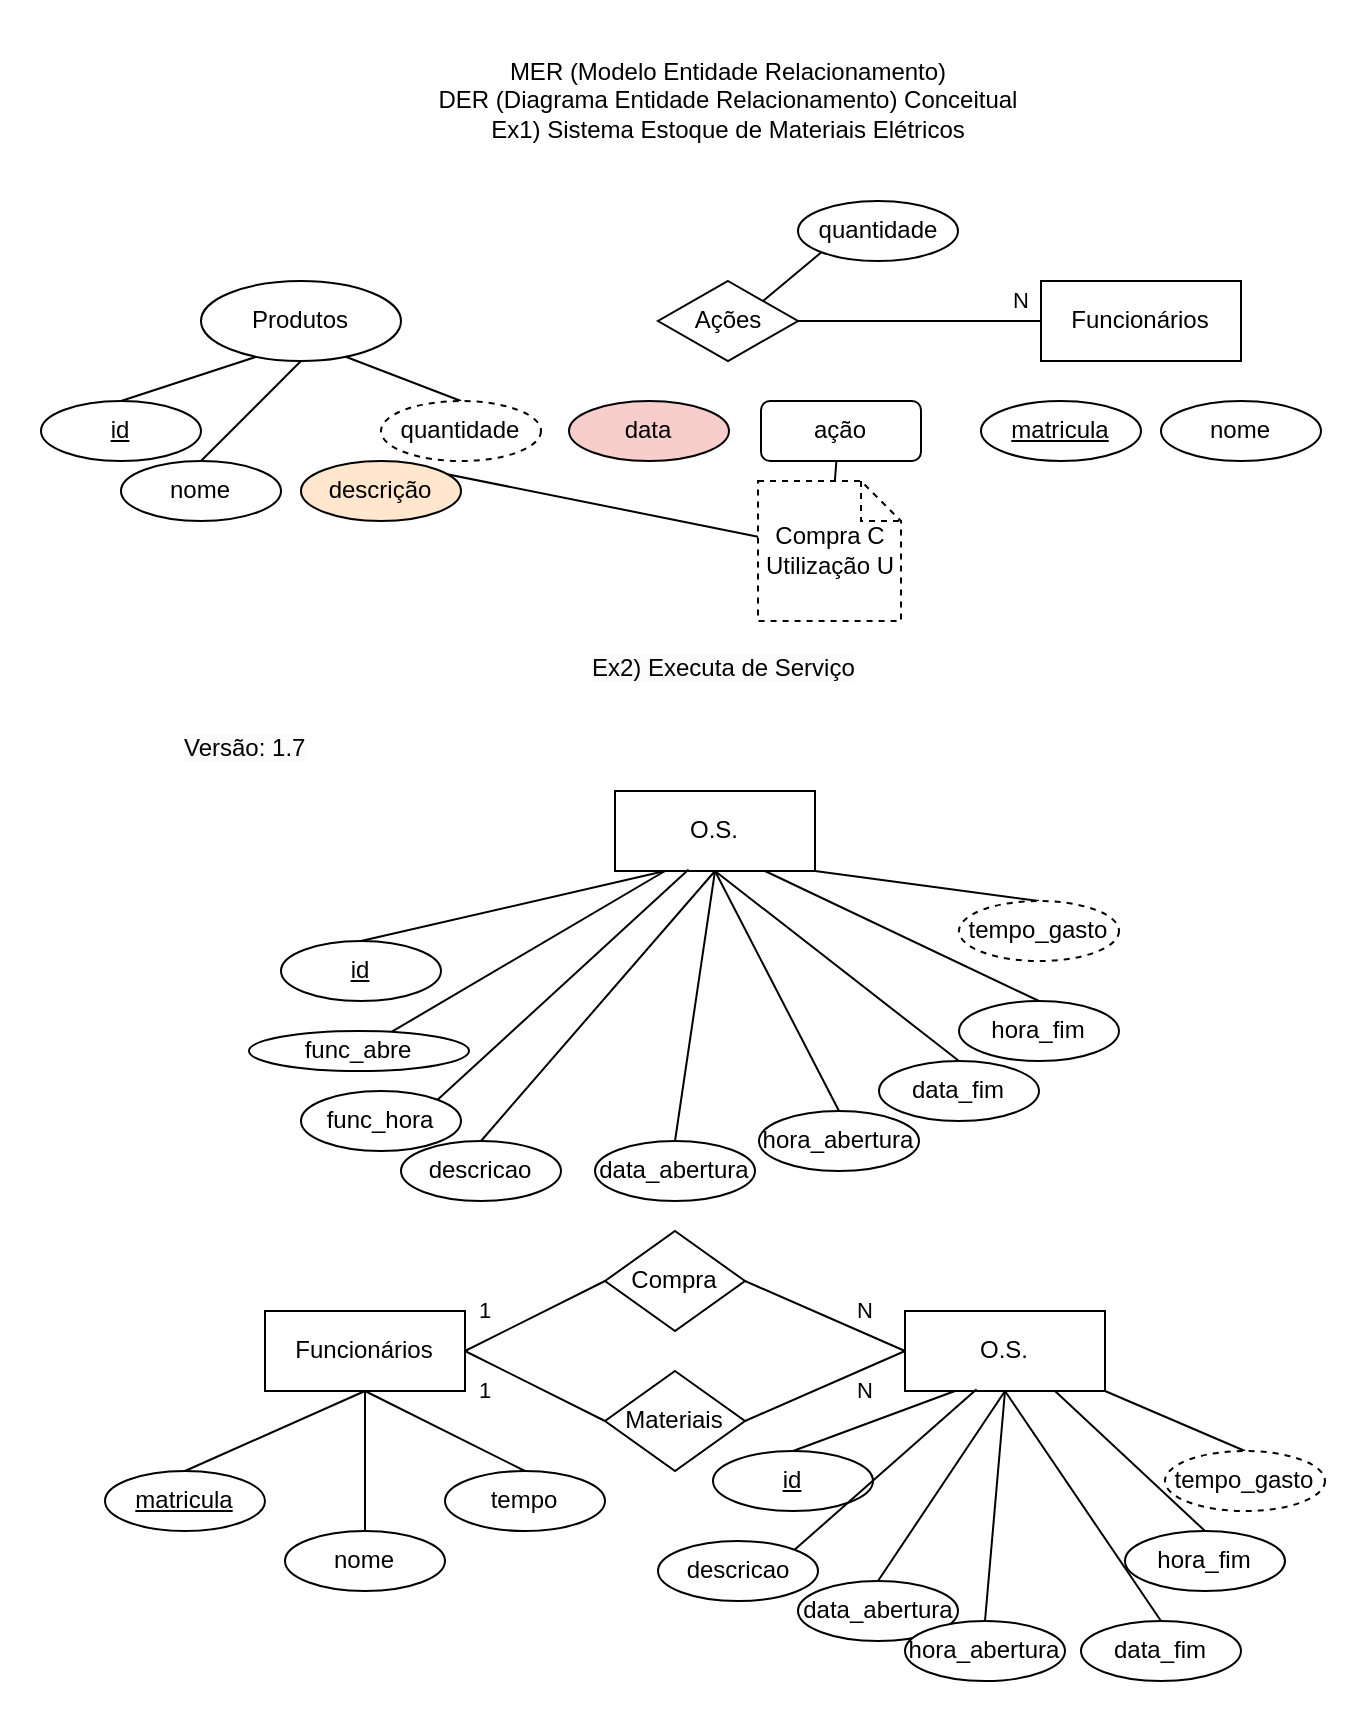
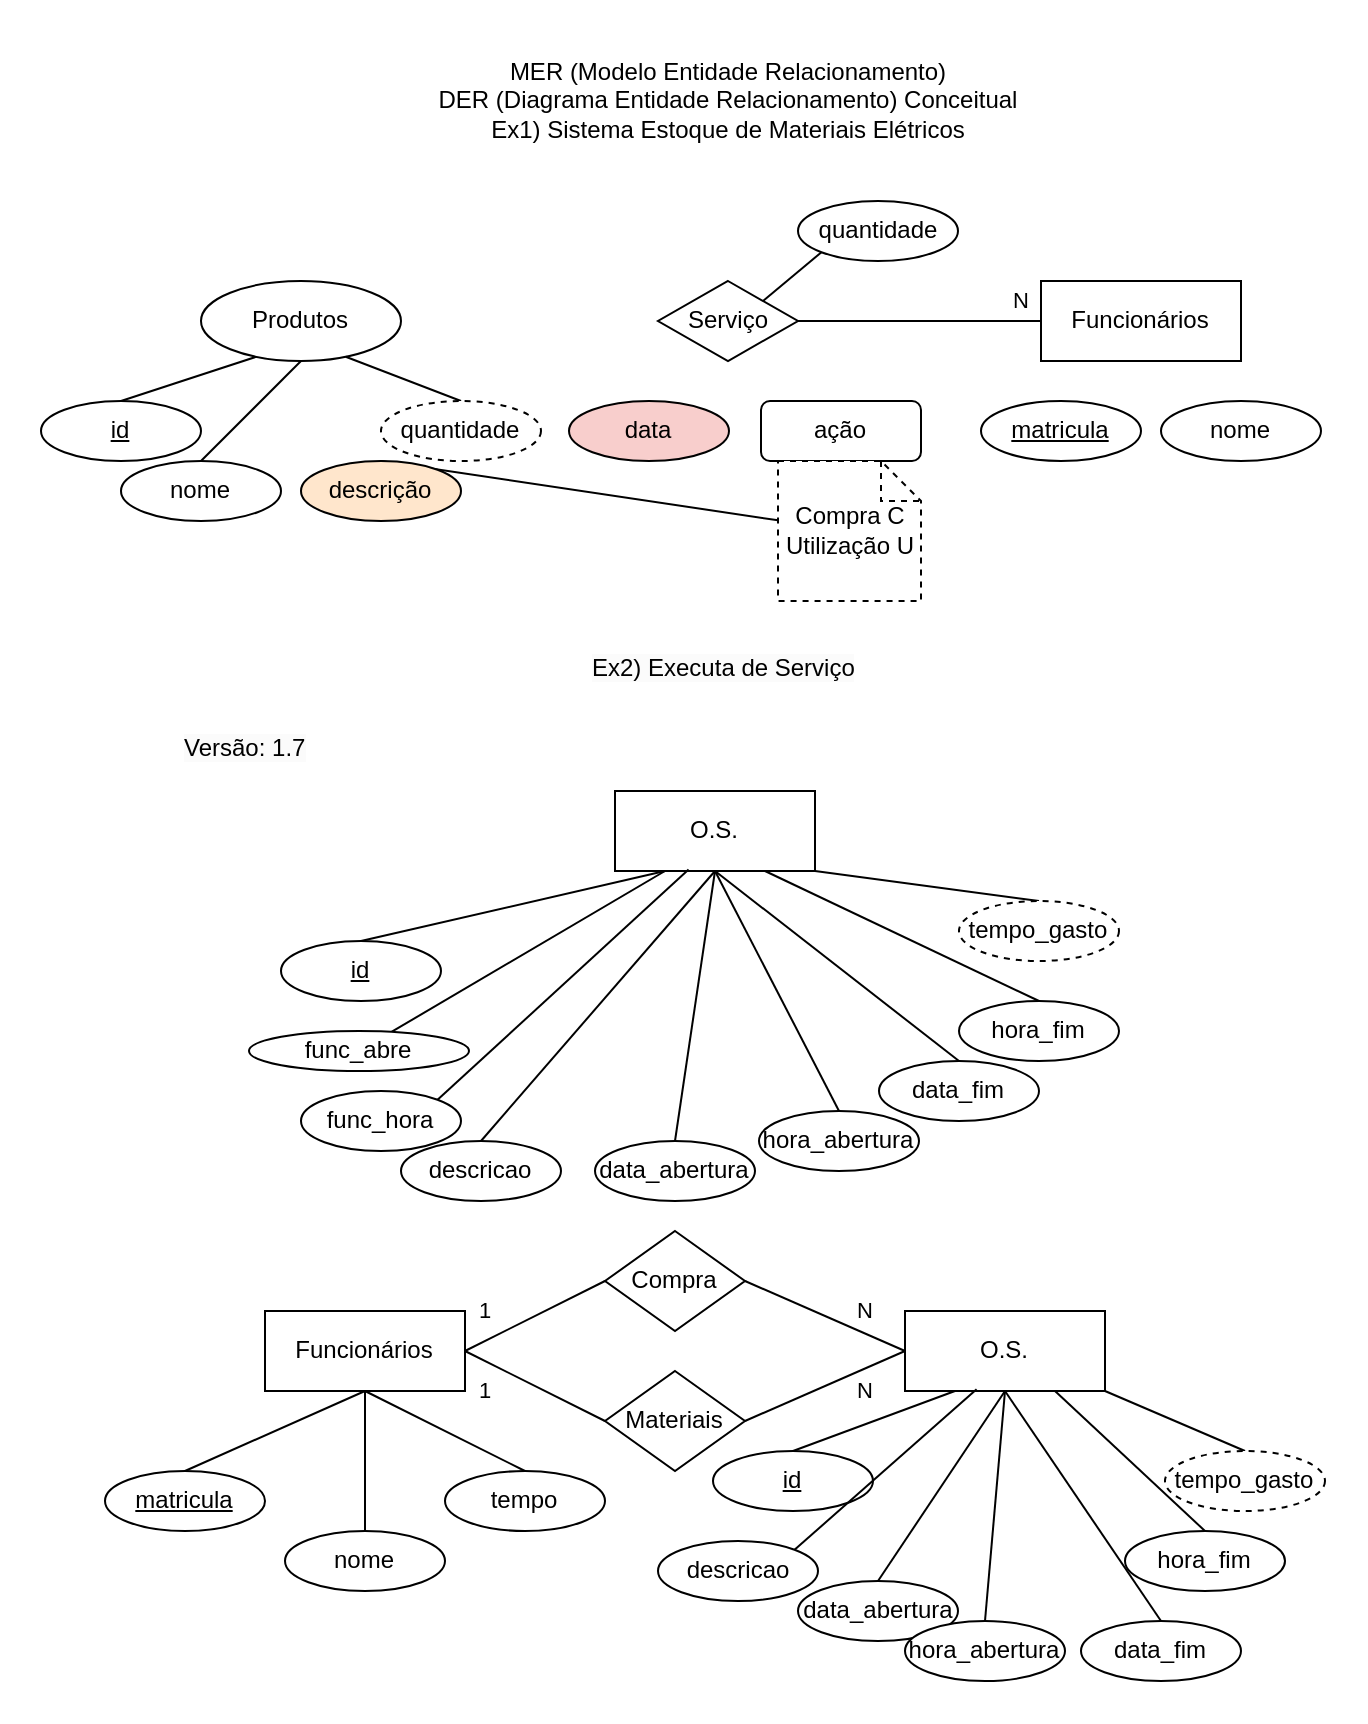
node "Ações": label "Ações" -> "Serviço"
node "Compra C Utilização U": moved (830, 551) -> (850, 531)
